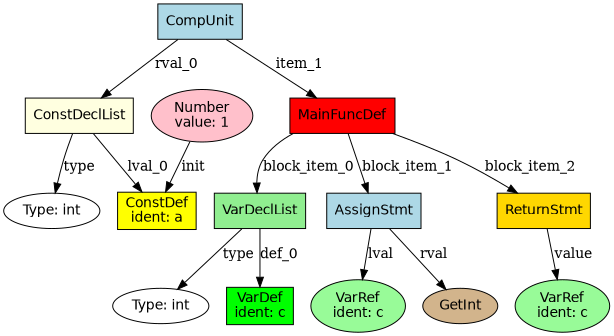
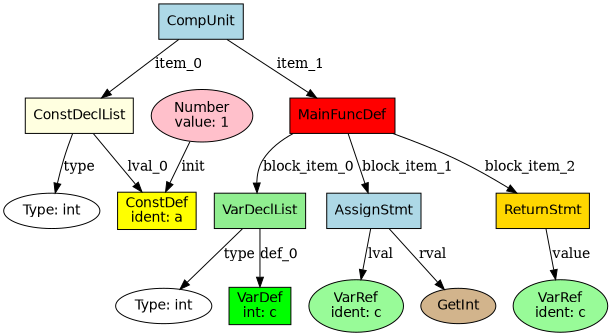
edge "CompUnit" -> "ConstDeclList": label "rval_0" -> "item_0"
node "VarDef ident: c": label "VarDef ident: c" -> "VarDef int: c"
